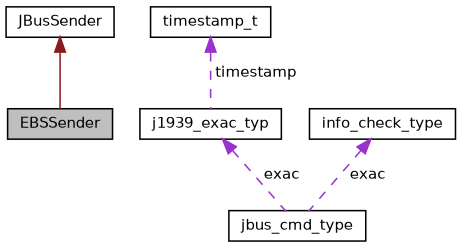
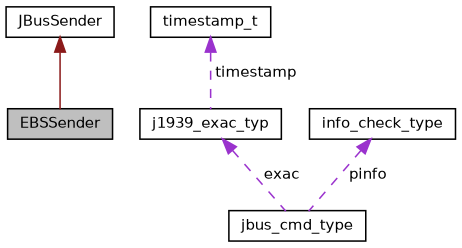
edge "jbus_cmd_type" -> "info_check_type": label " exac" -> " pinfo"
